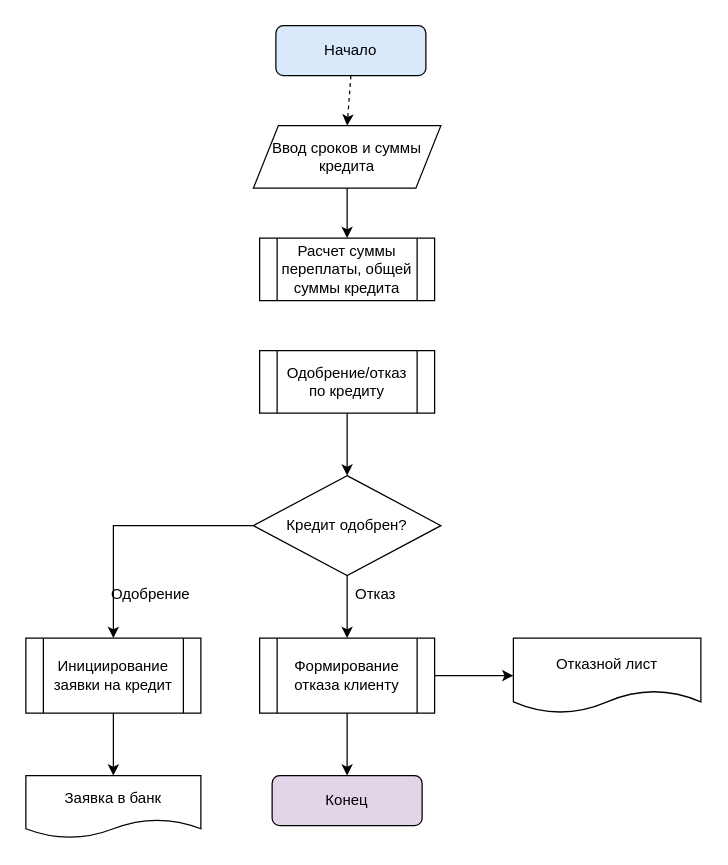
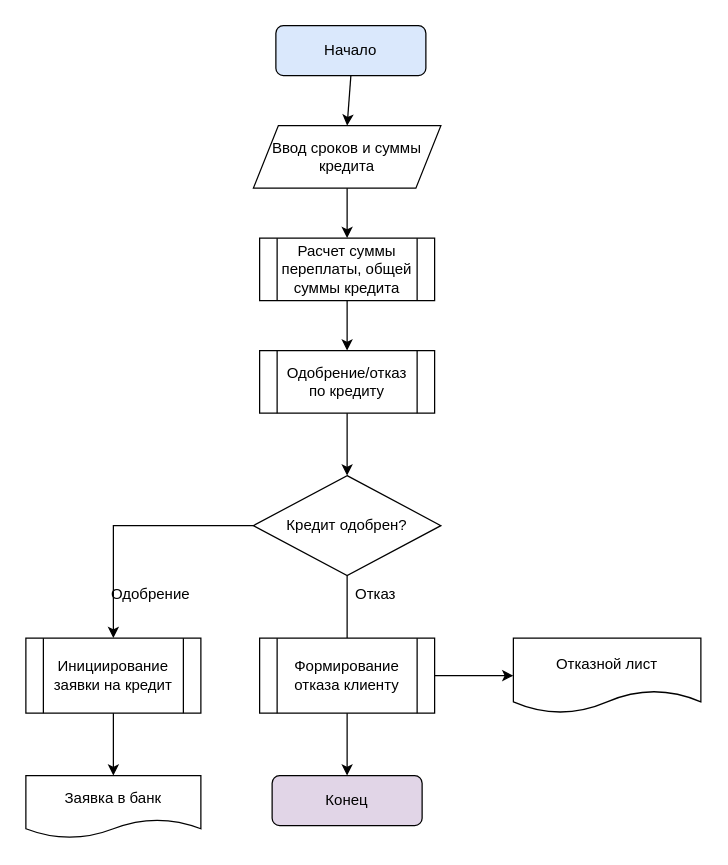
edge "Начало" -> "Ввод сроков и суммы кредита": style dashed -> solid
edge "Расчет суммы переплаты, общей суммы кредита" -> "Одобрение/отказ по кредиту": added
edge "Кредит одобрен?" -> "Формирование отказа клиенту": arrowhead classic -> none
